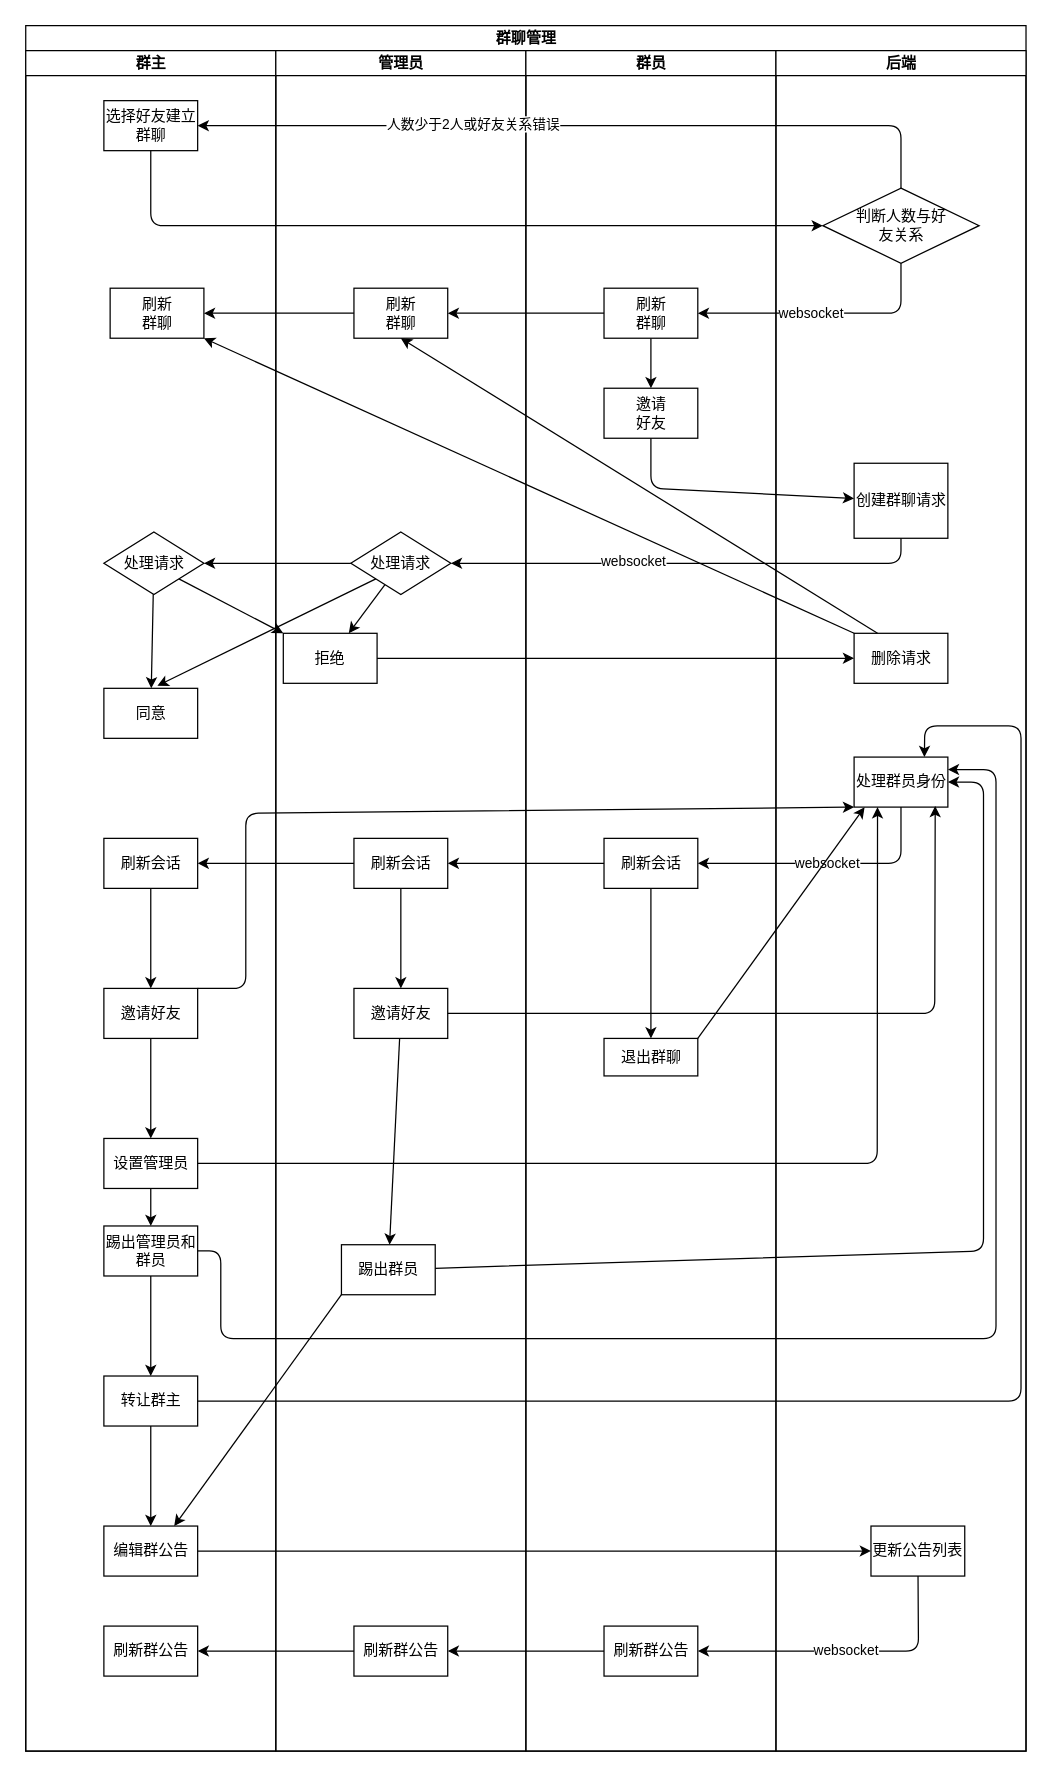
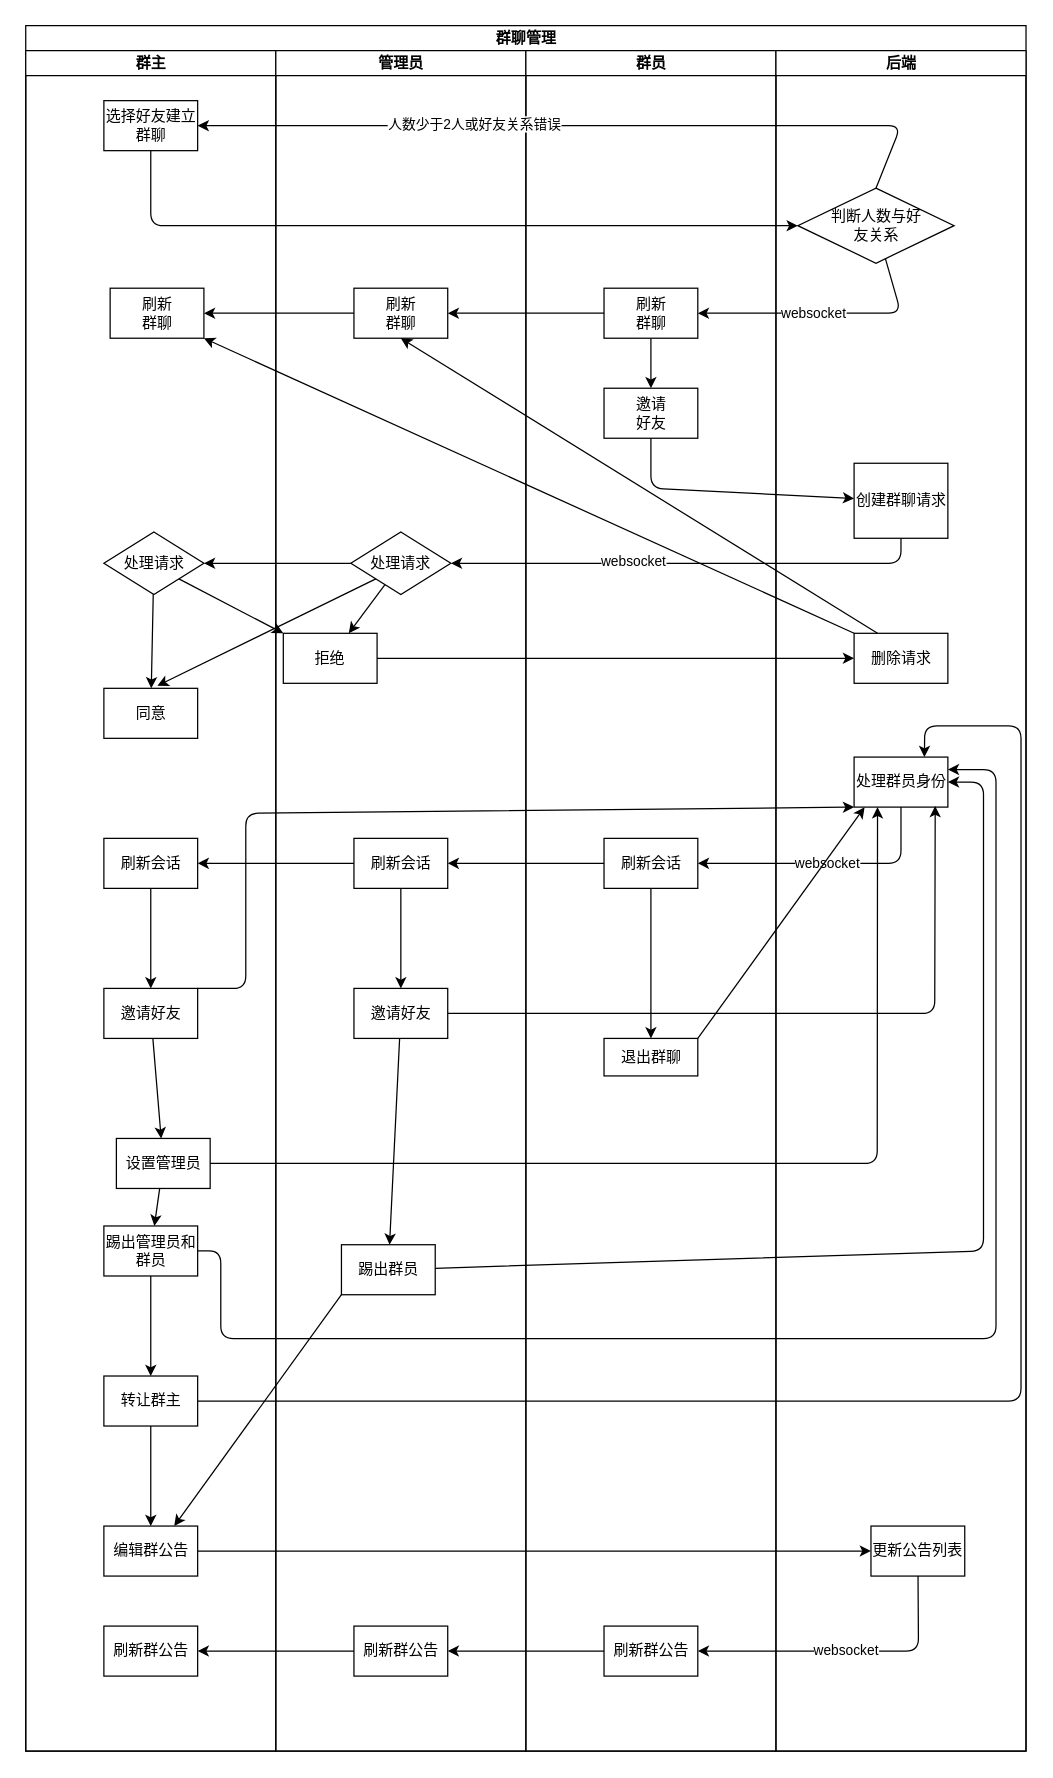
node "判断人数与好友关系": moved (901, 226) -> (876, 226)
node "设置管理员": moved (151, 1163) -> (163, 1163)
